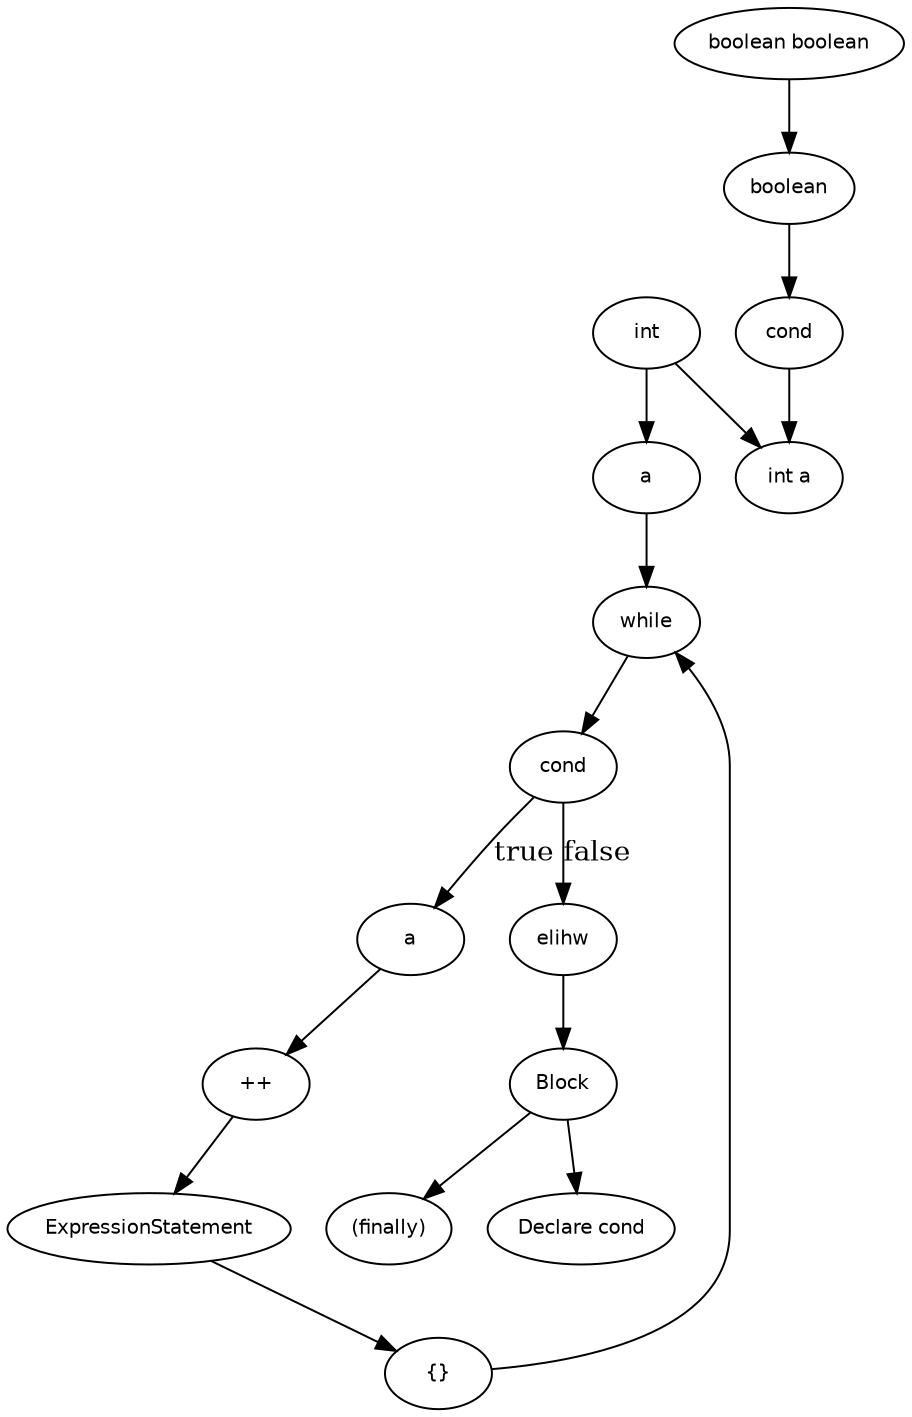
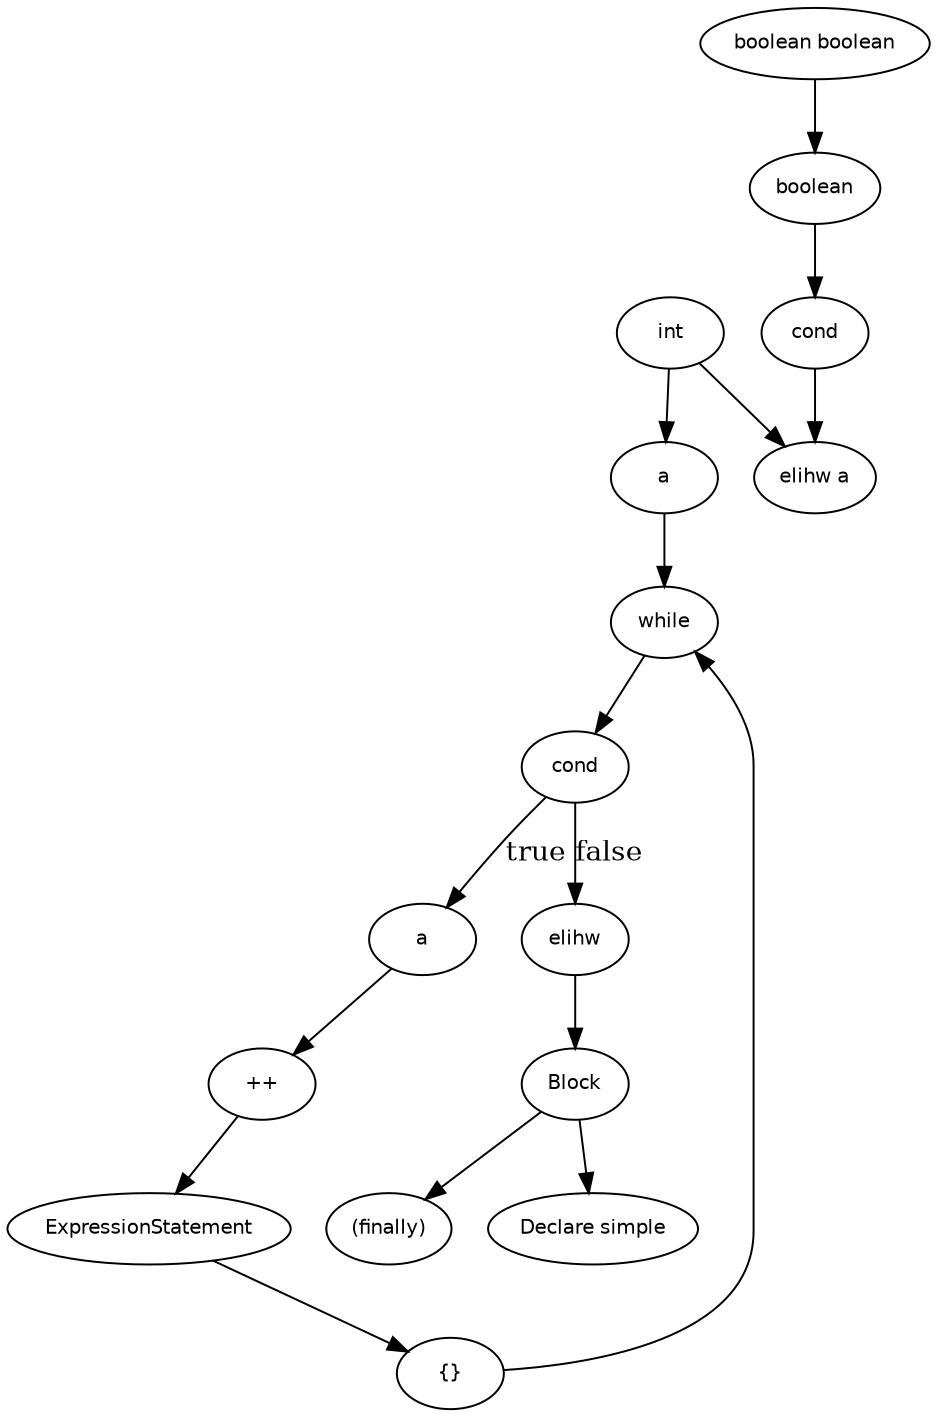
node "int a": label "int a" -> "elihw a"
node "Declare cond": label "Declare cond" -> "Declare simple"
